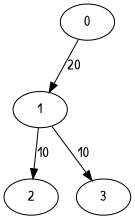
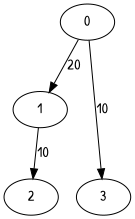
edge "1" -> "3": now "0" -> "3"
